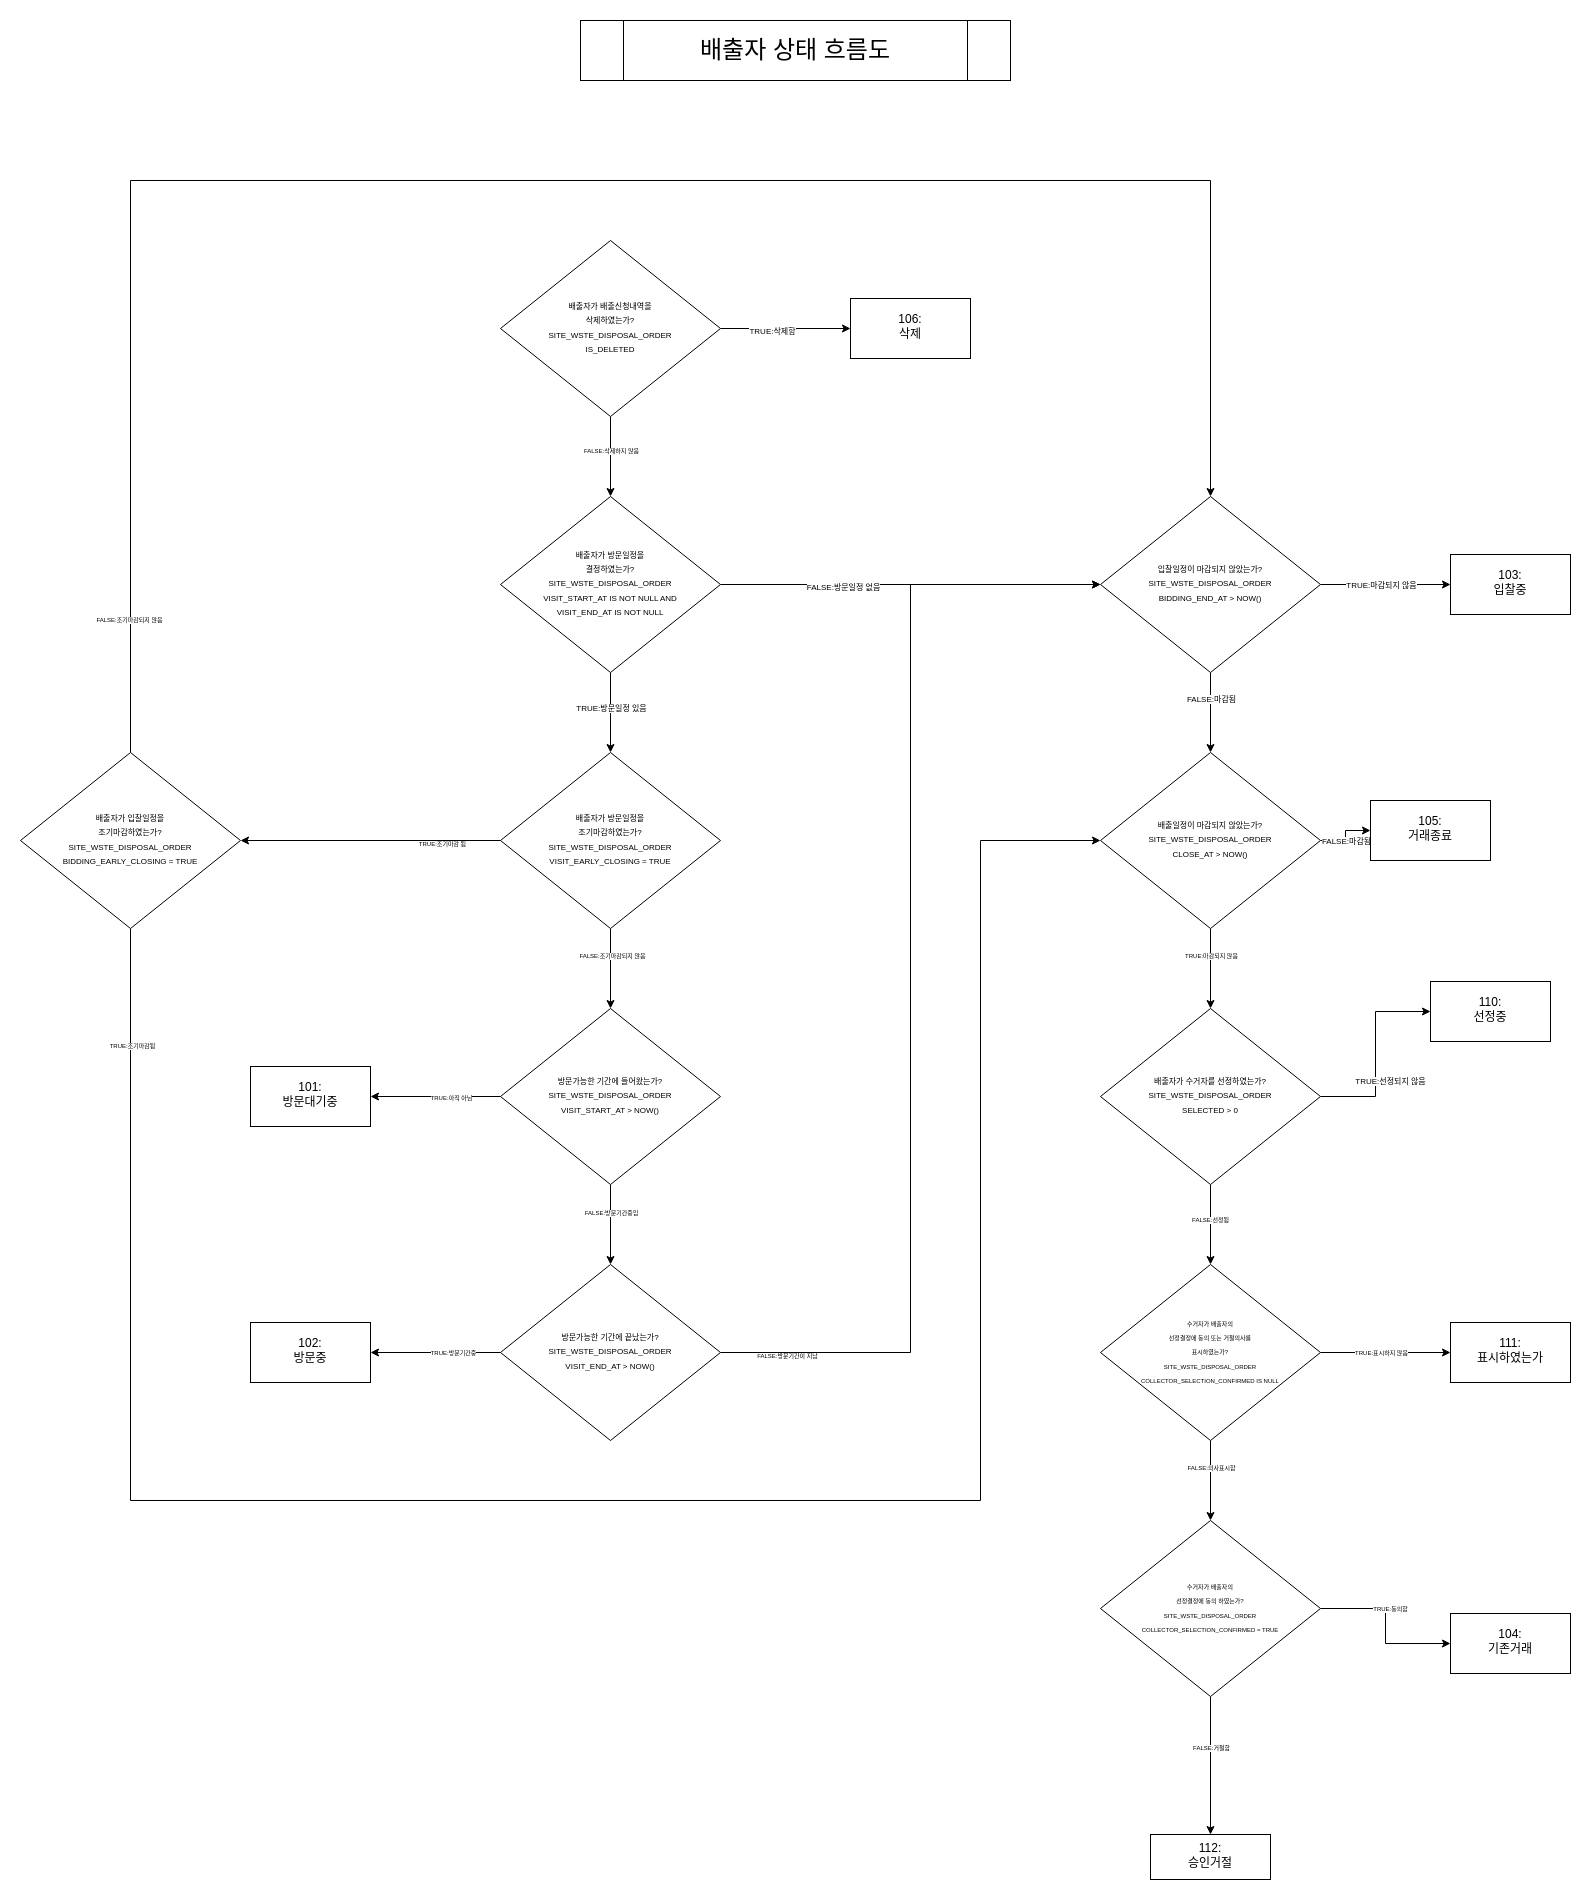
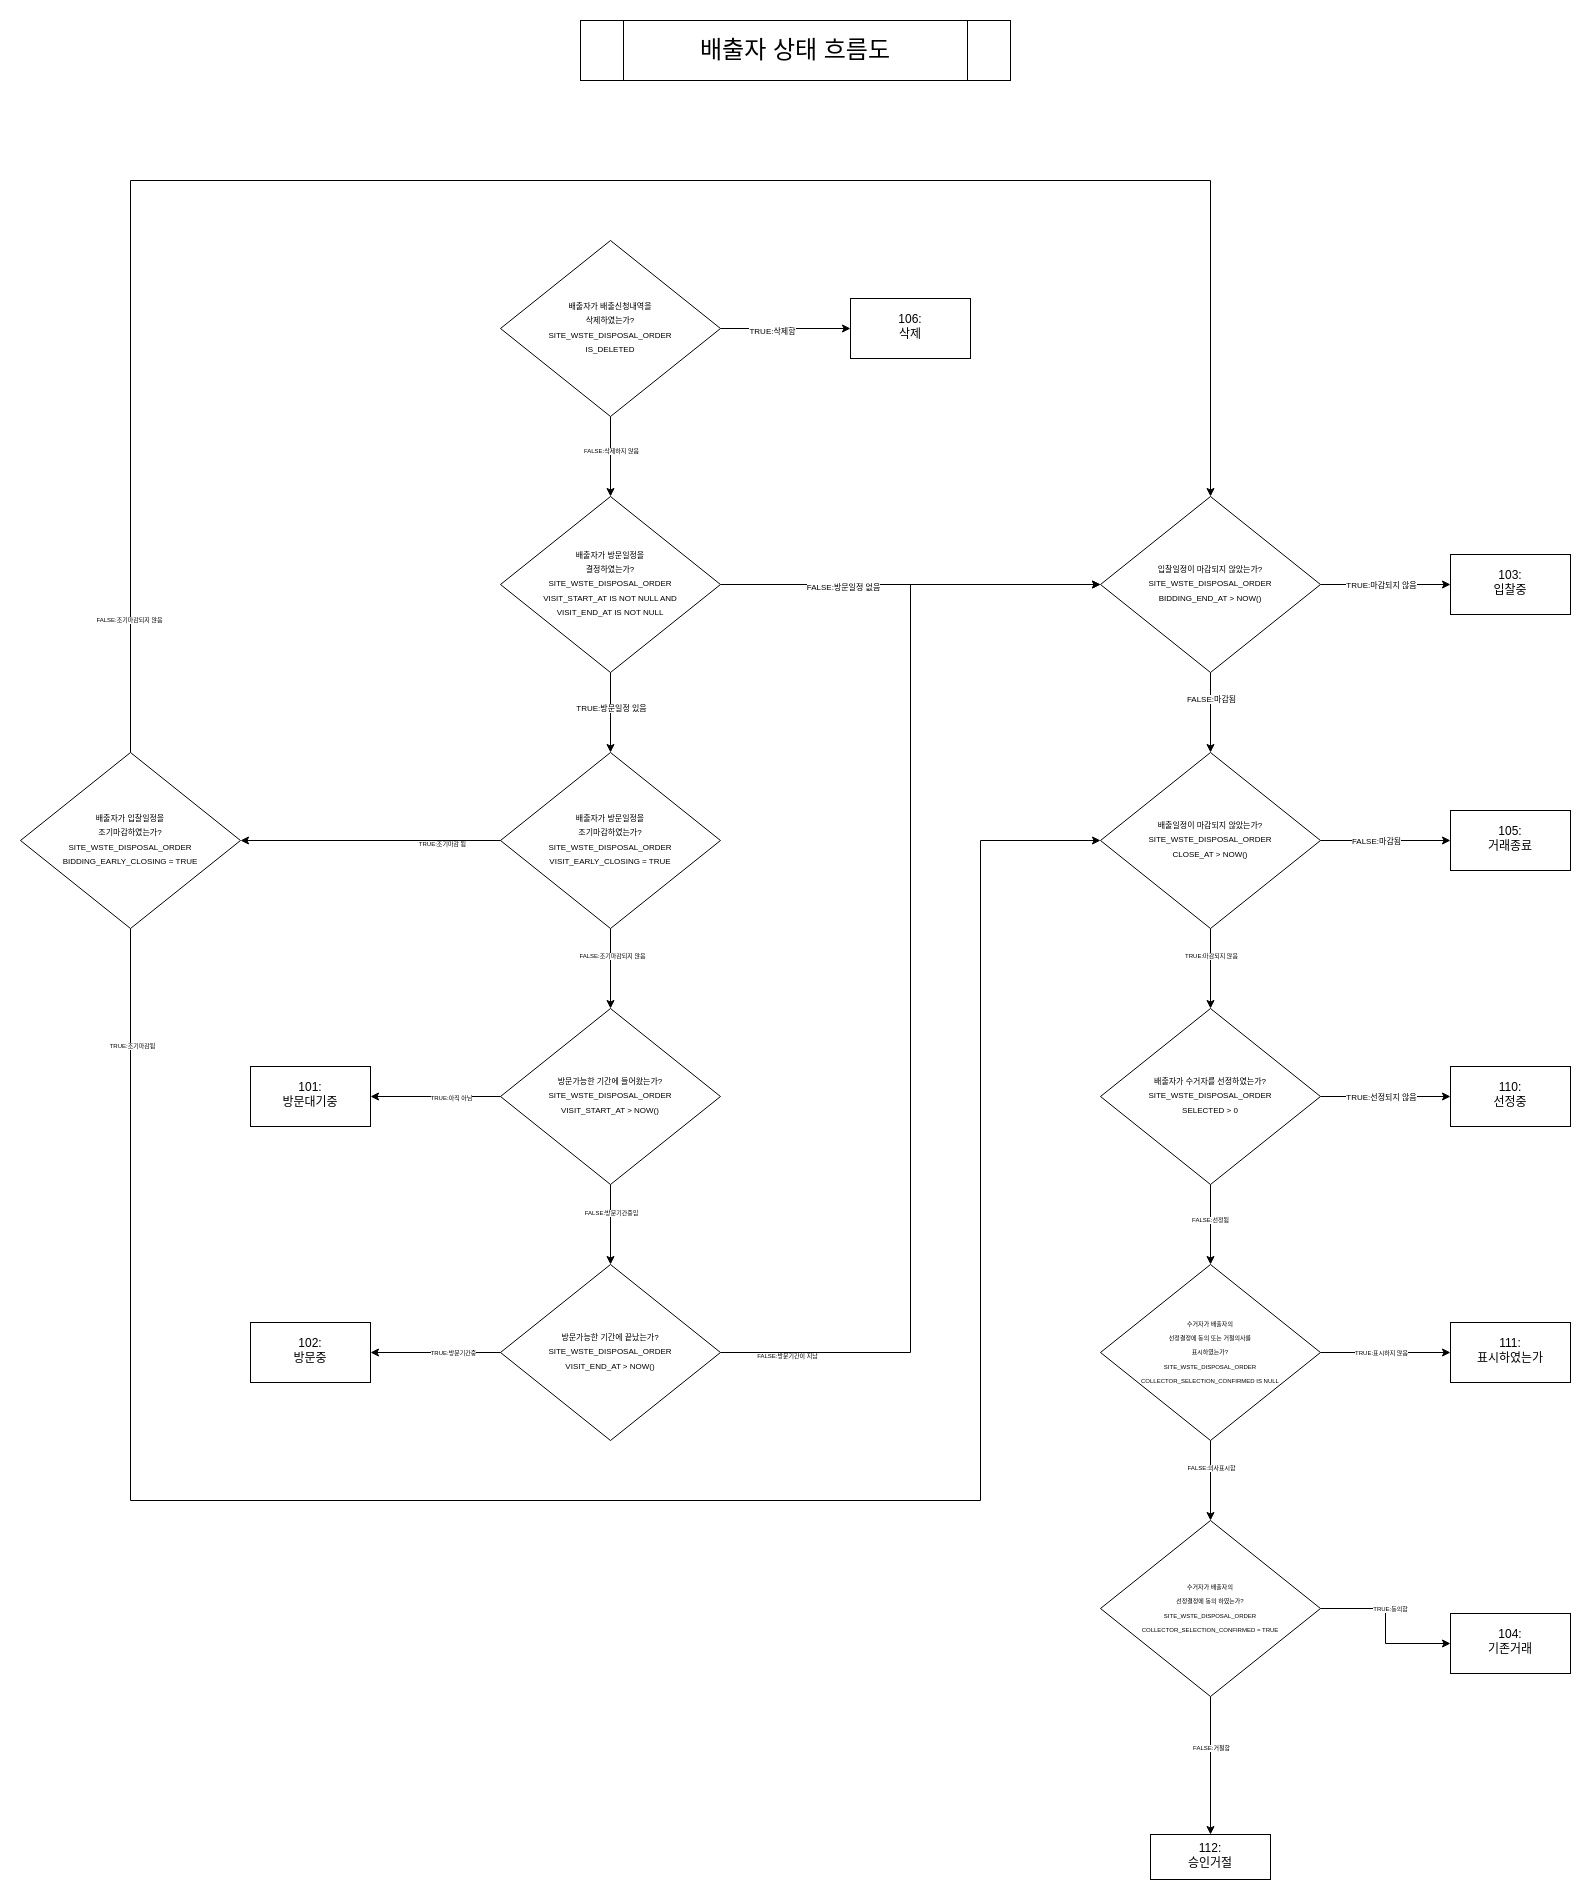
node "105: 거래종료": moved (1431, 831) -> (1511, 841)
node "110: 선정중": moved (1491, 1012) -> (1511, 1097)
